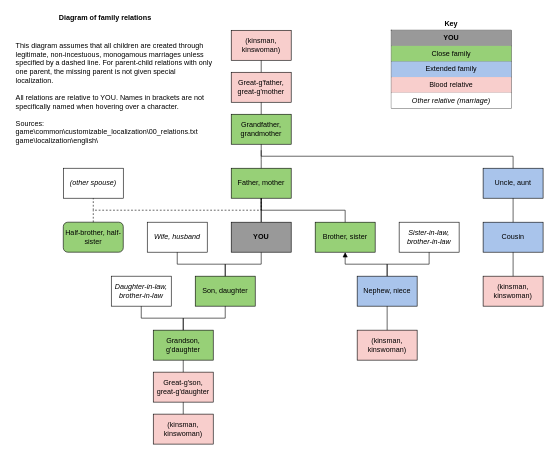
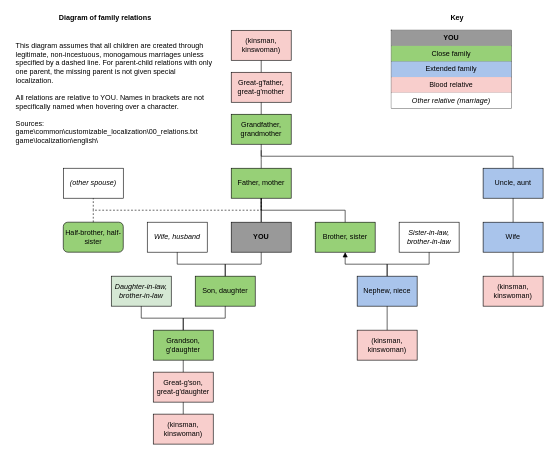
node "Key": moved (452, 24) -> (458, 18)
node "Cousin": label "Cousin" -> "Wife"
node "Daughter-in-law, brother-in-law": fillcolor #ffffff -> #d5e8d4
